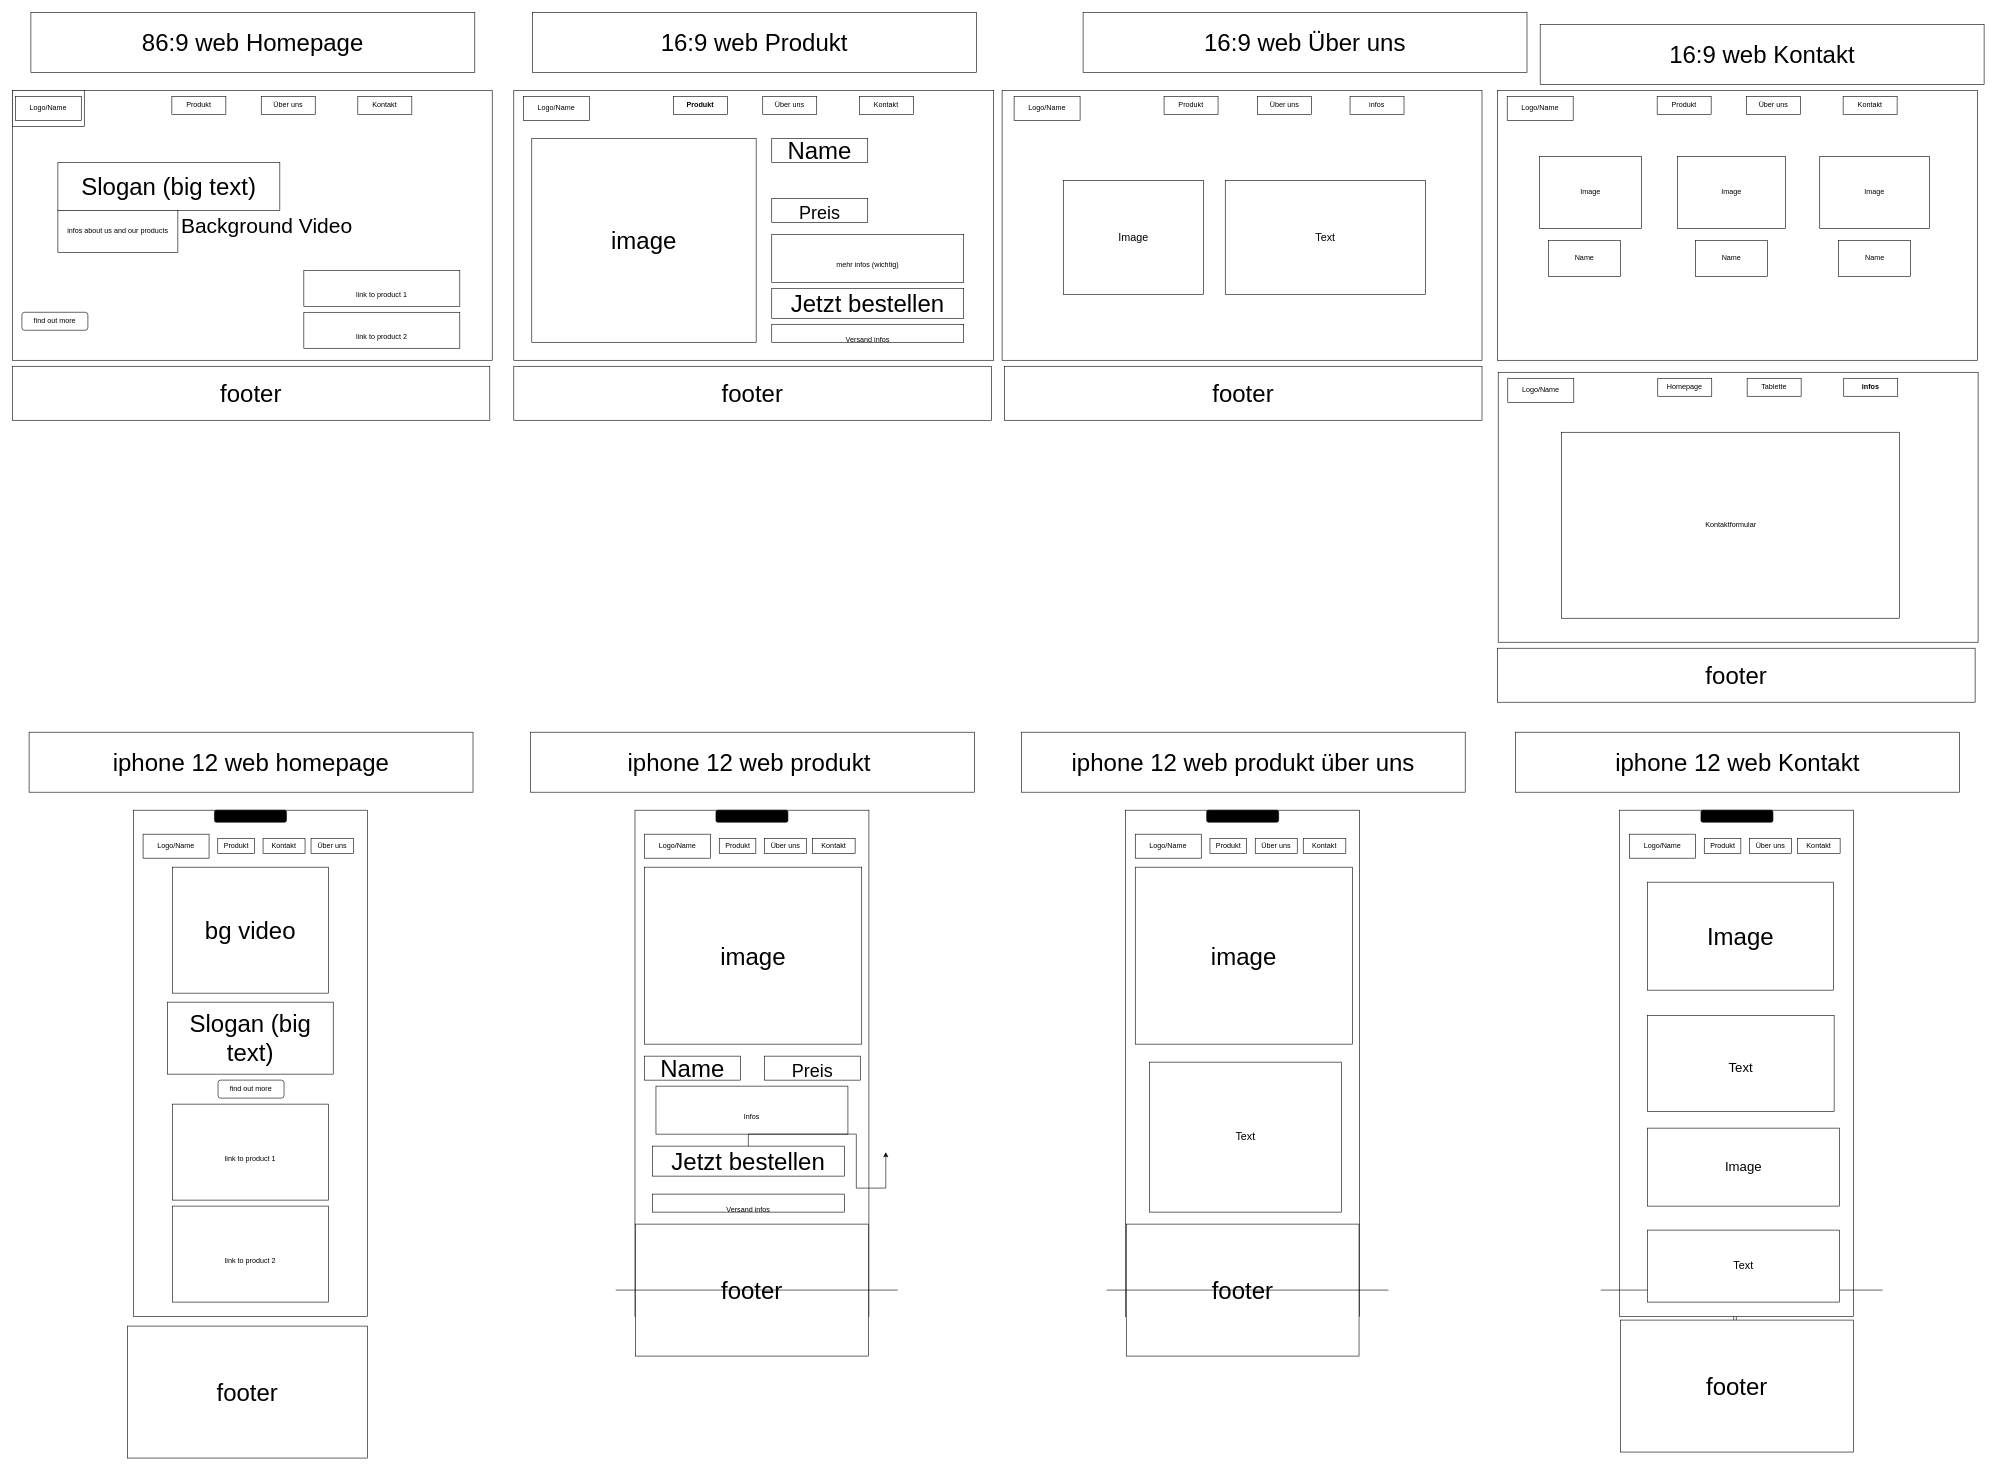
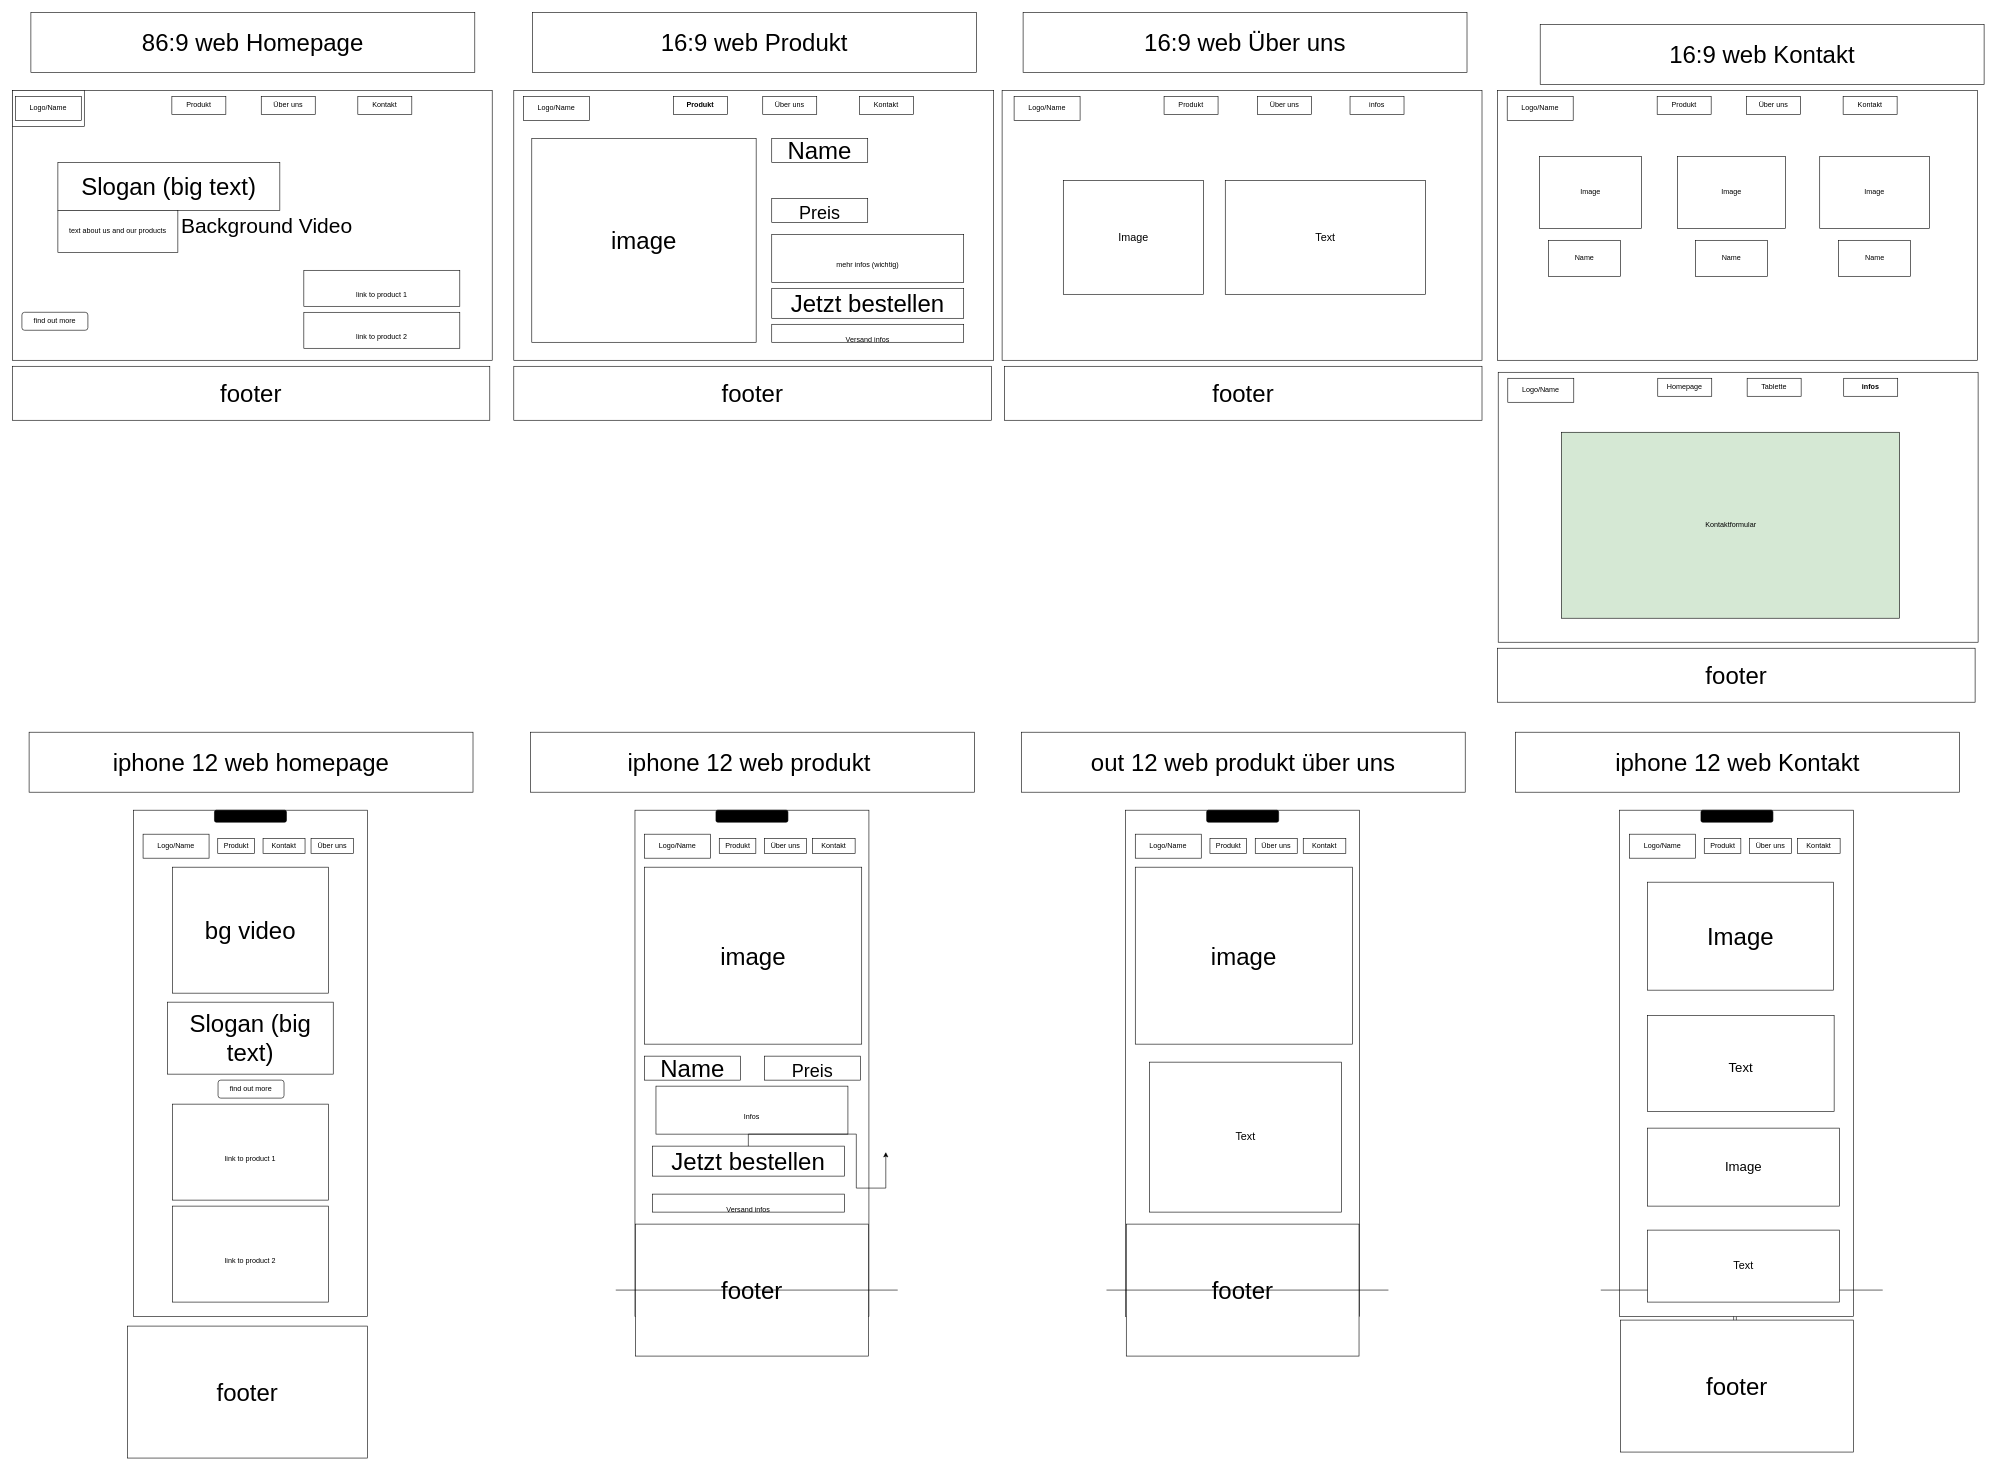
node "16:9 web Über uns": moved (1305, 42) -> (1245, 42)
node "infos about us and our products": label "infos about us and our products" -> "text about us and our products"
node "Kontaktformular": fillcolor #ffffff -> #d5e8d4
node "iphone 12 web produkt über uns": label "iphone 12 web produkt über uns" -> "out 12 web produkt über uns"
